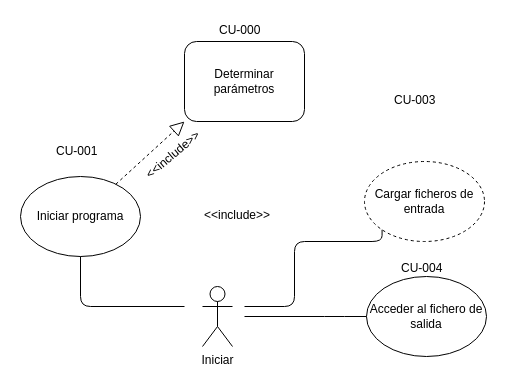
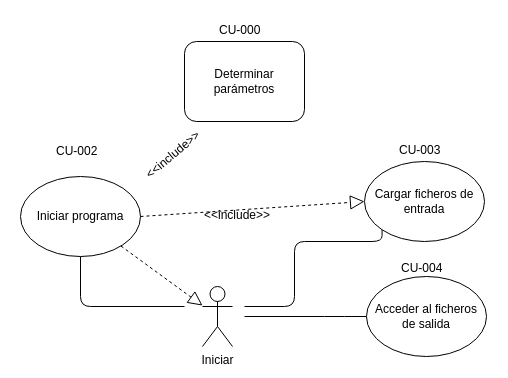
node "CU-003": moved (423, 101) -> (428, 151)
node "CU-001": label "CU-001" -> "CU-002"
edge "Iniciar programa" -> "Determinar parámetros": now "Iniciar programa" -> "Iniciar"
node "Cargar ficheros de entrada": style dashed -> solid
edge "Iniciar programa" -> "Cargar ficheros de entrada": added
node "Acceder al fichero de salida": label "Acceder al fichero de salida" -> "Acceder al ficheros de salida"
